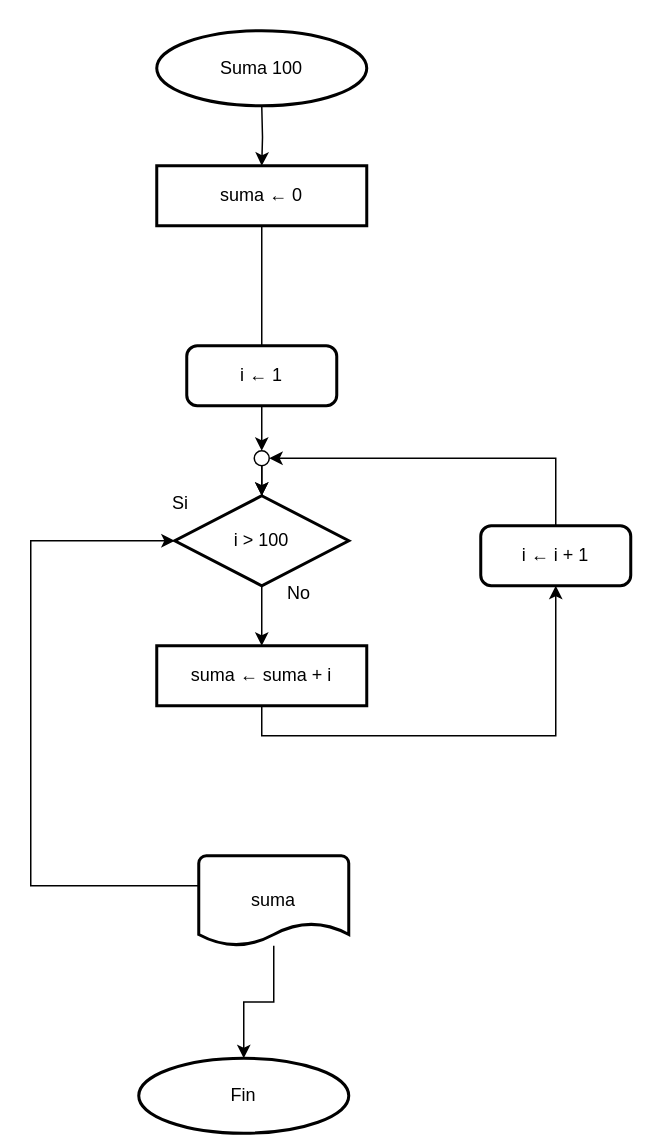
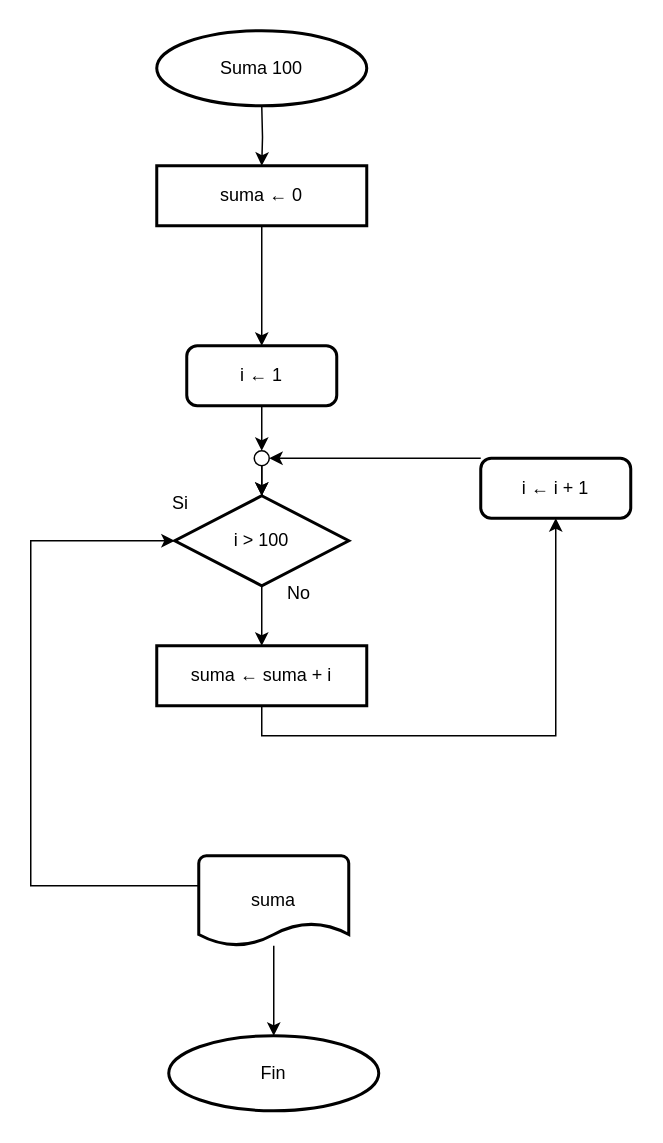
edge "suma ← 0" -- "i ← 1": arrowhead none -> classic
node "i ← i + 1": moved (556, 556) -> (556, 488)
node "Fin": moved (244, 1096) -> (274, 1073)
